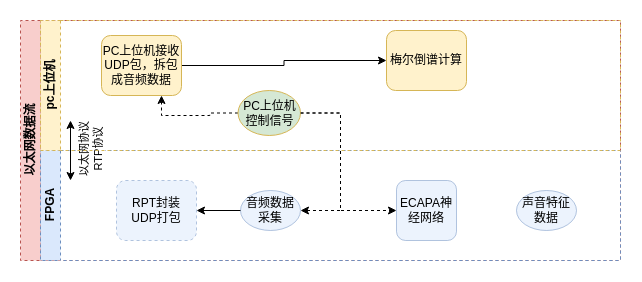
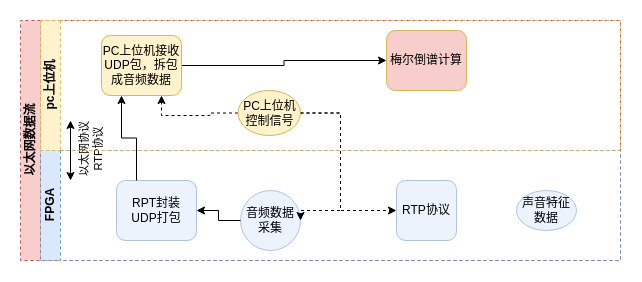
node "梅尔倒谱计算": fillcolor #fff2cc -> #f8cecc
node "PC上位机控制信号": fillcolor #d5e8d4 -> #fff2cc
edge "RPT封装 UDP打包" -> "PC上位机接收UDP包，拆包成音频数据": added
node "RPT封装 UDP打包": style dashed -> solid
node "音频数据采集": size 60x40 -> 60x60
node "ECAPA神经网络": label "ECAPA神经网络" -> "RTP协议"
